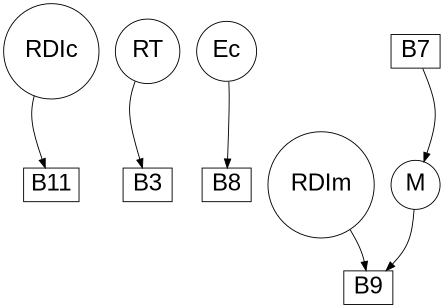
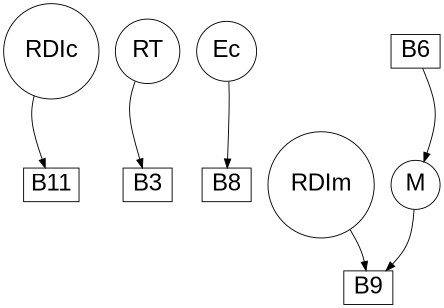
node "B7": label "B7" -> "B6"
